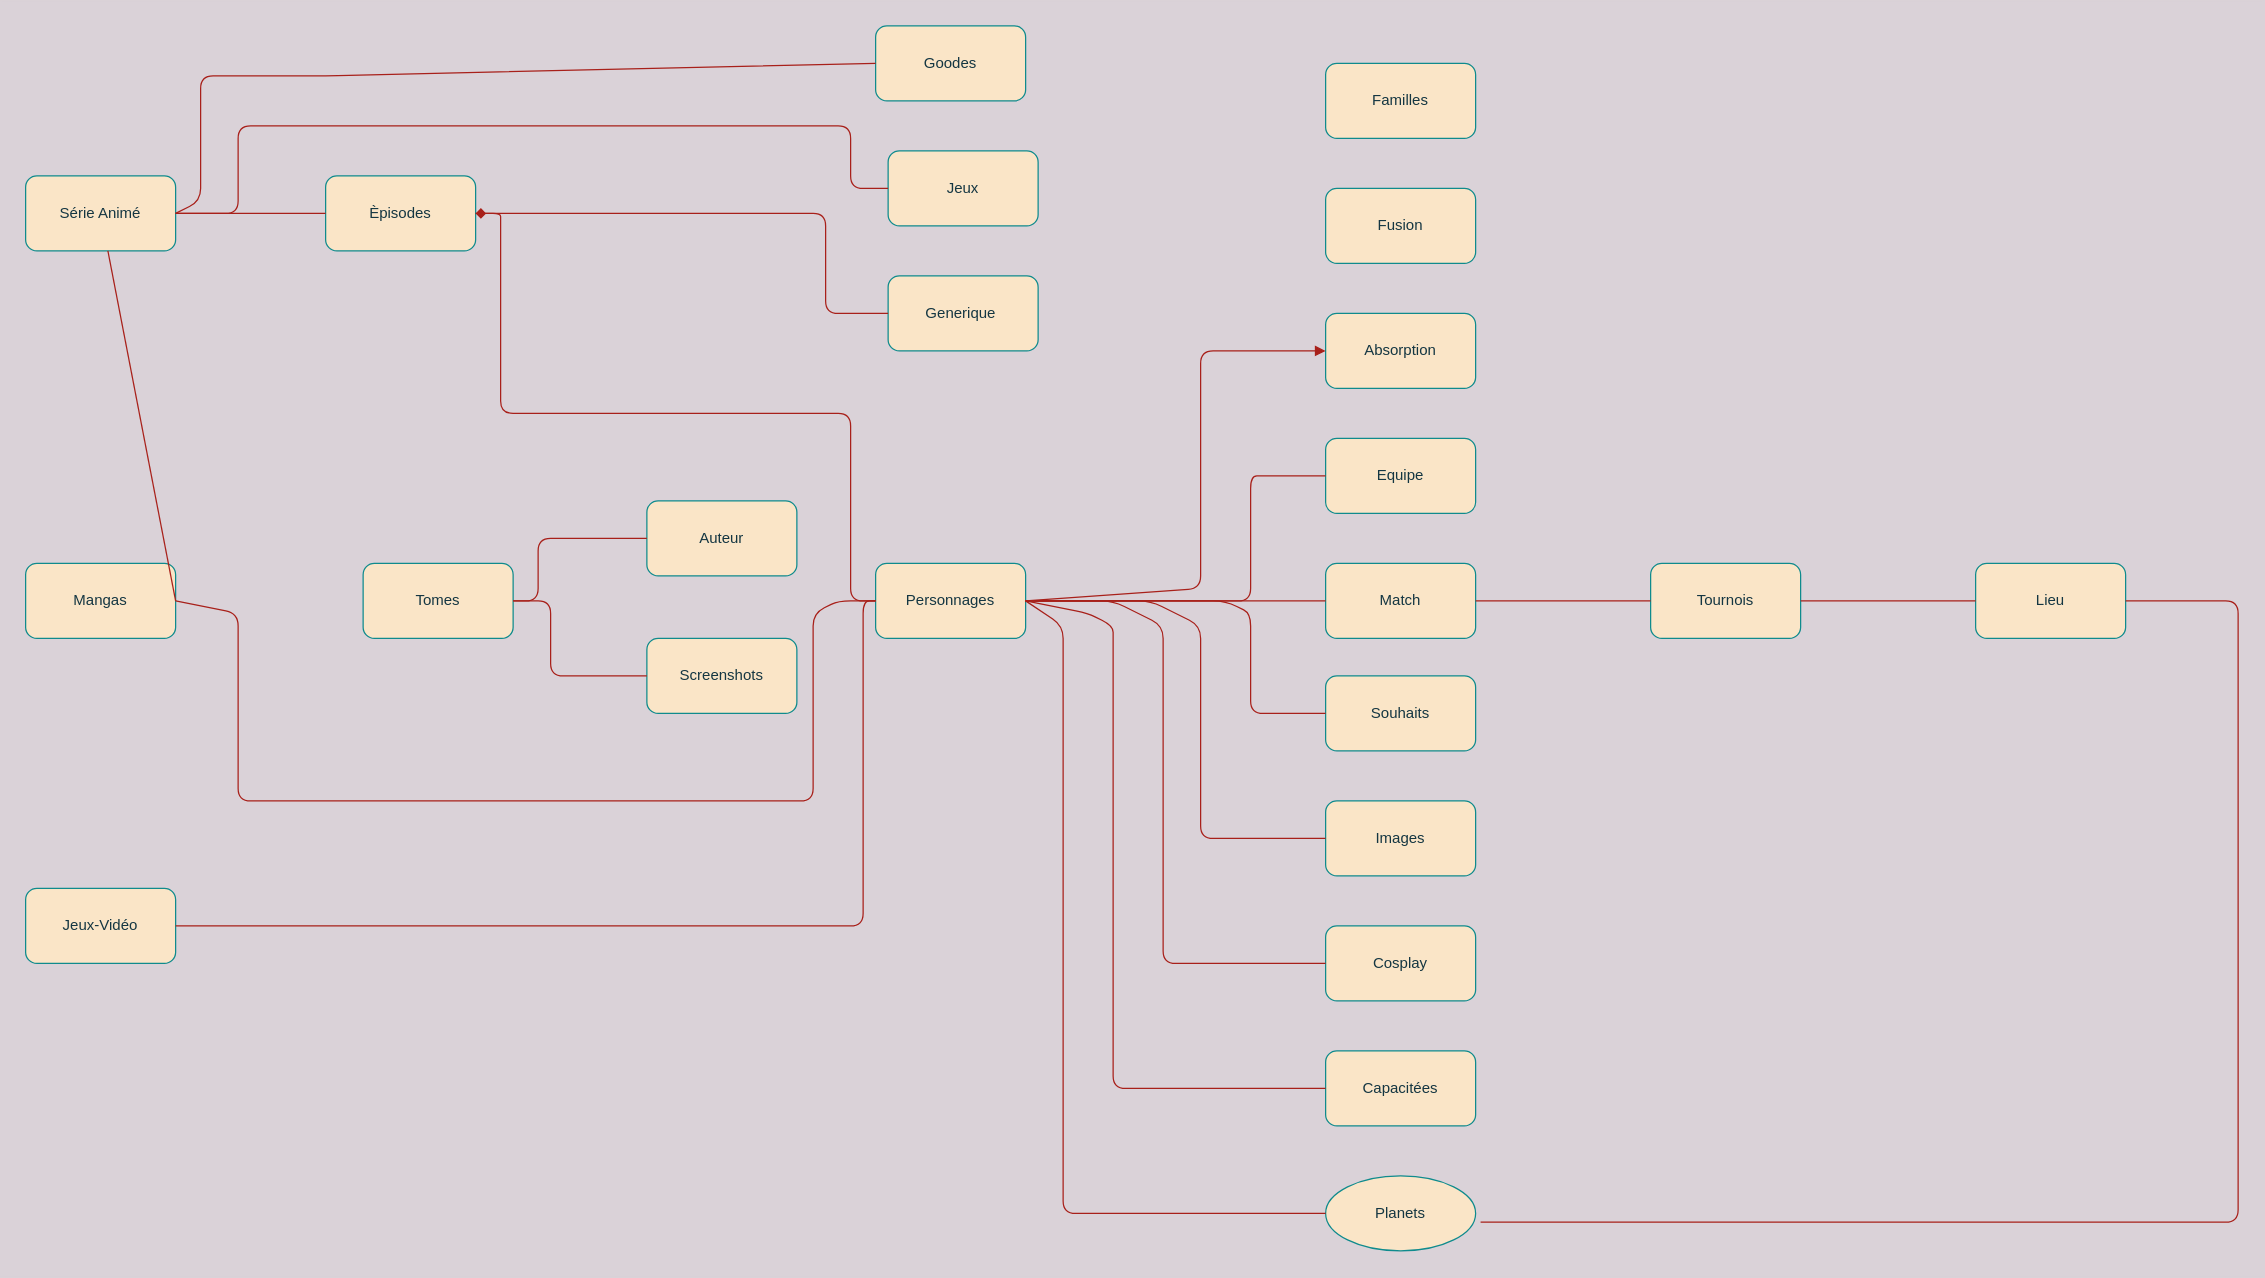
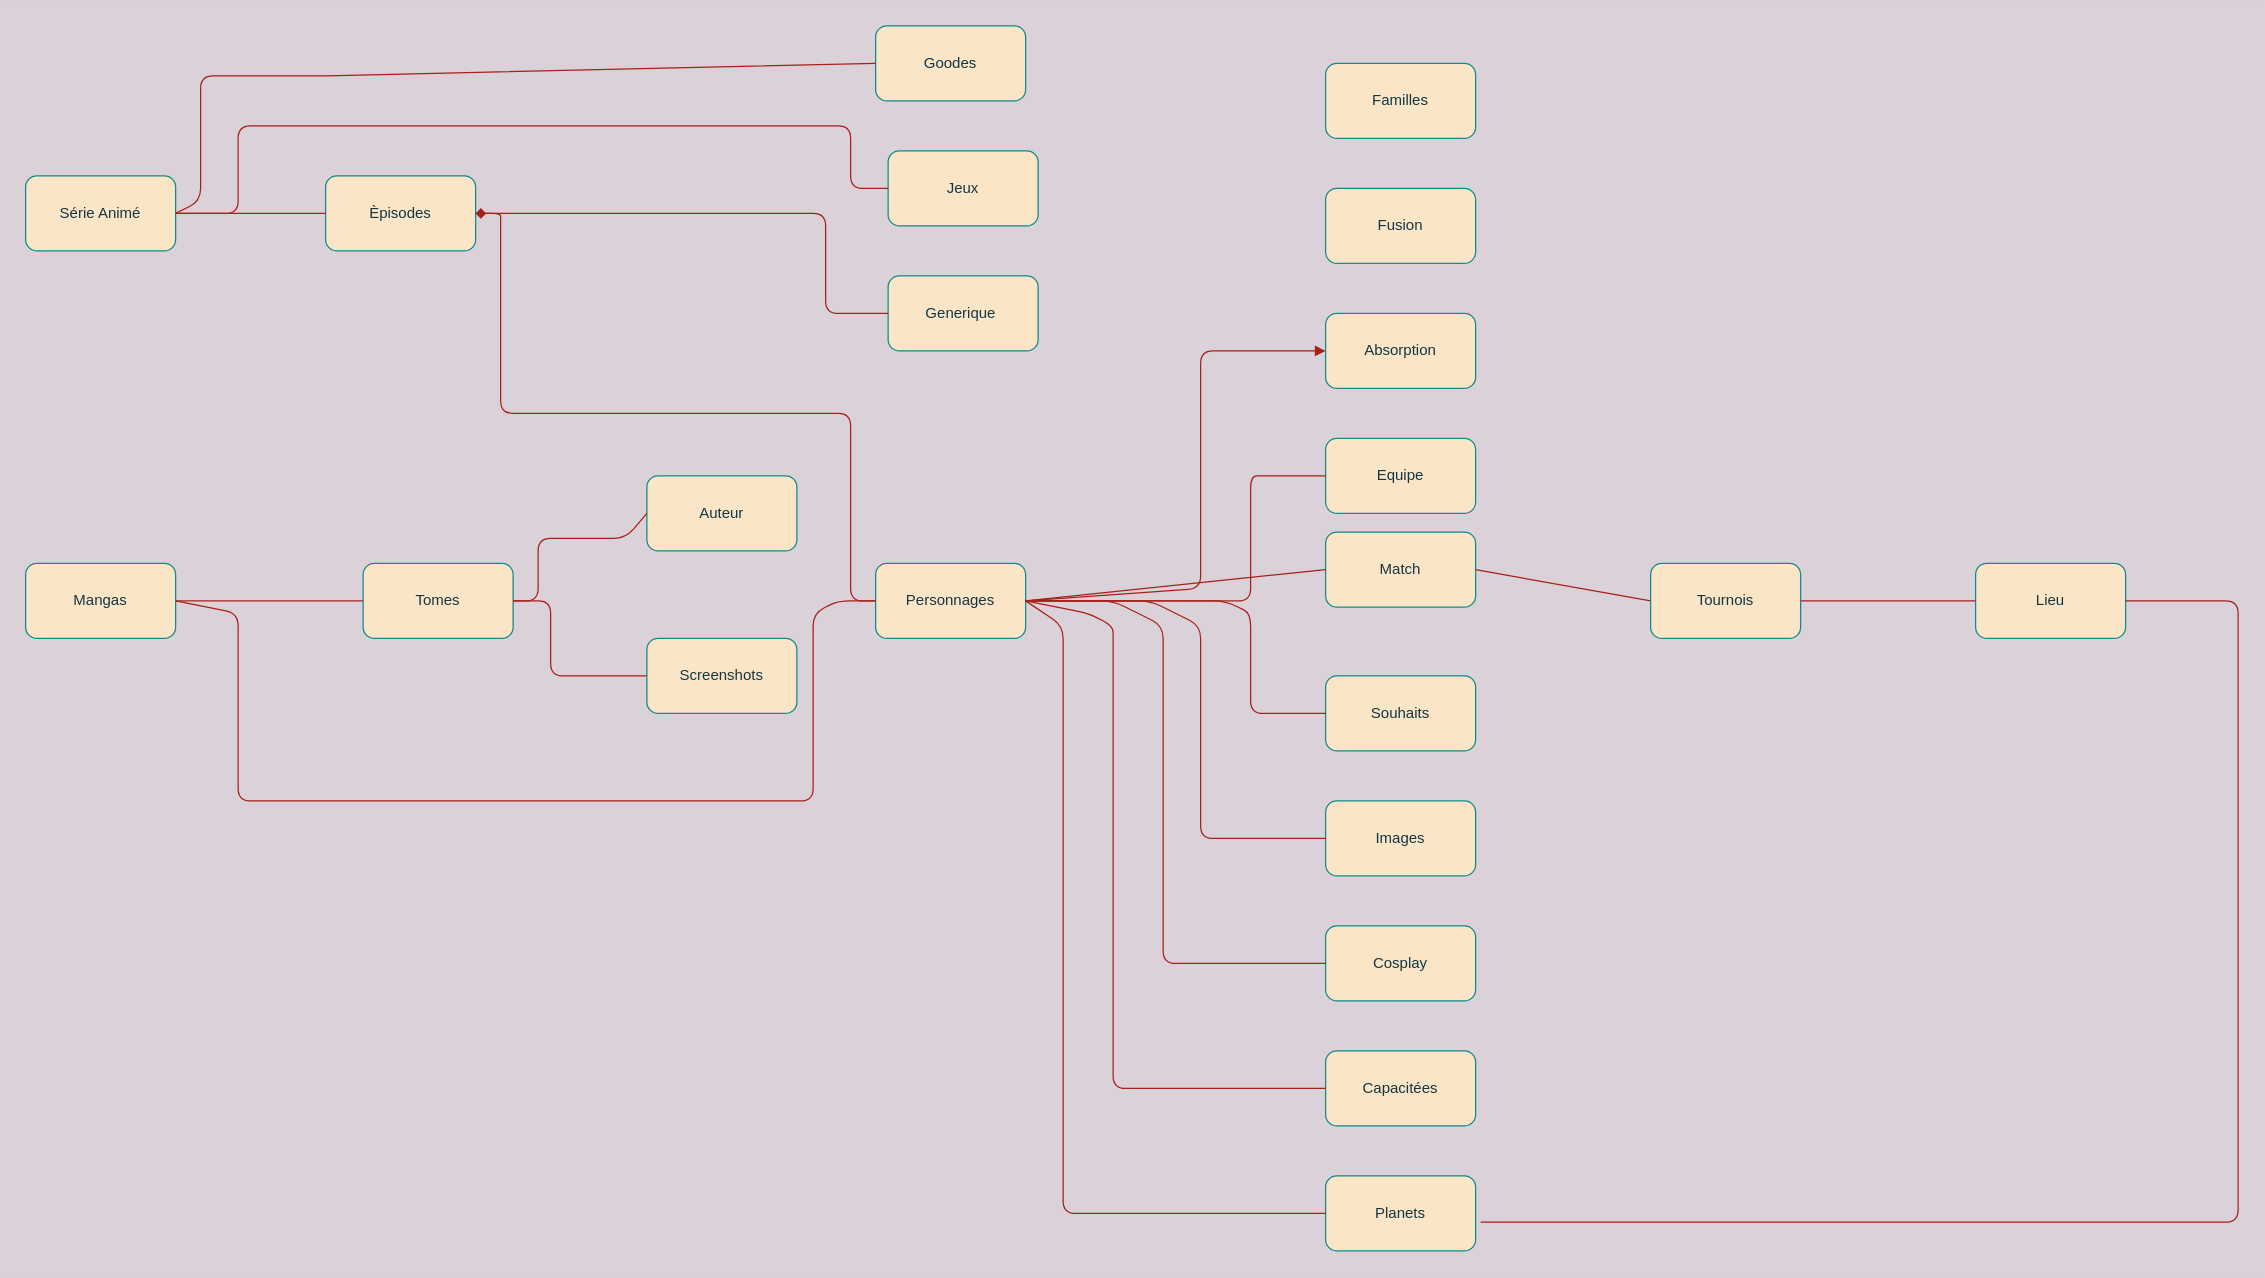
edge "Série Animé" -- "Mangas": now "Tomes" -- "Mangas"
node "Auteur": moved (722, 538) -> (722, 513)
node "Match": moved (1401, 601) -> (1401, 569)
node "Jeux-Vidéo": removed
edge "Personnages" -- "Jeux-Vidéo": removed
node "Planets": shape ellipse -> rounded rectangle
